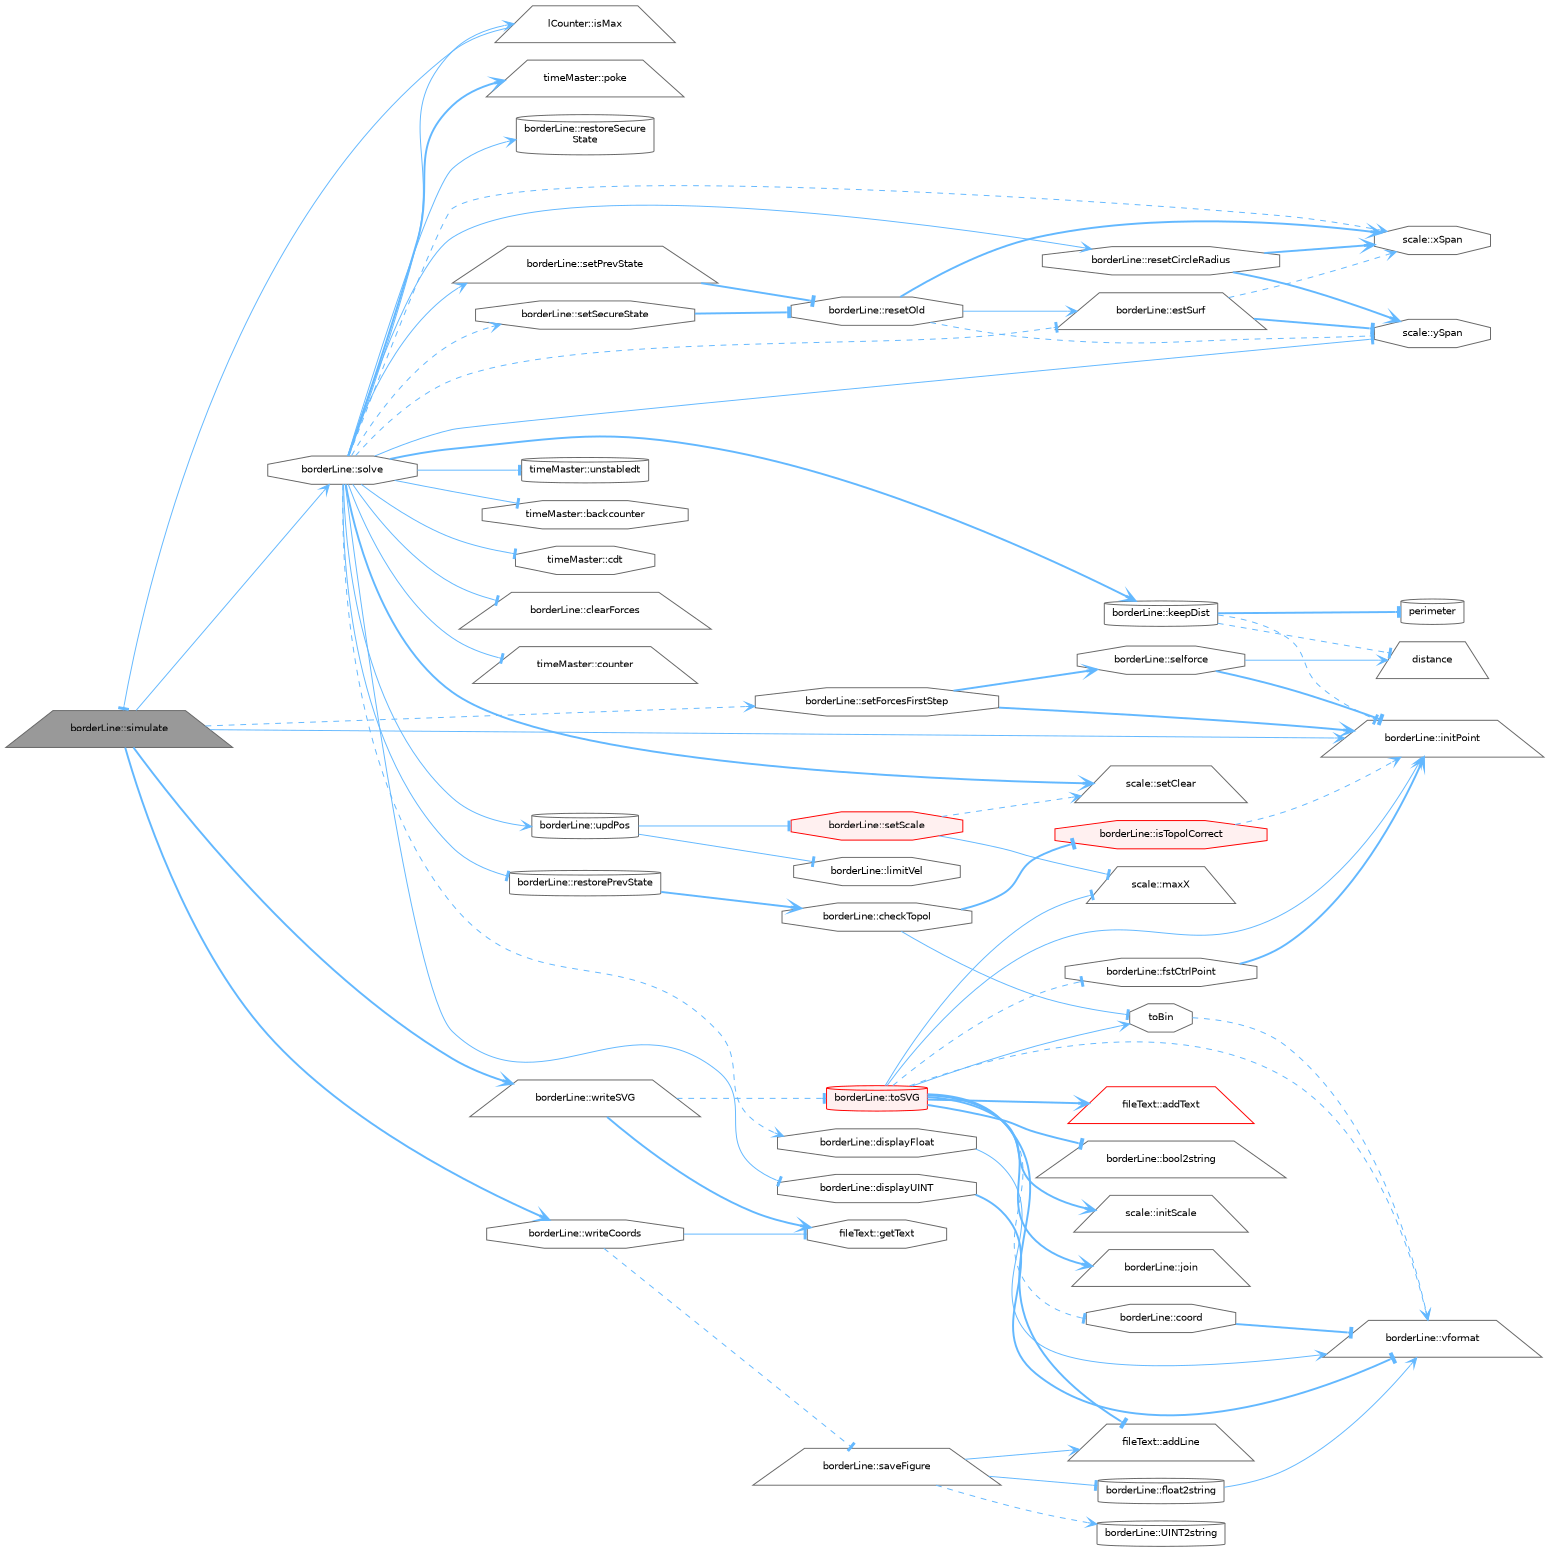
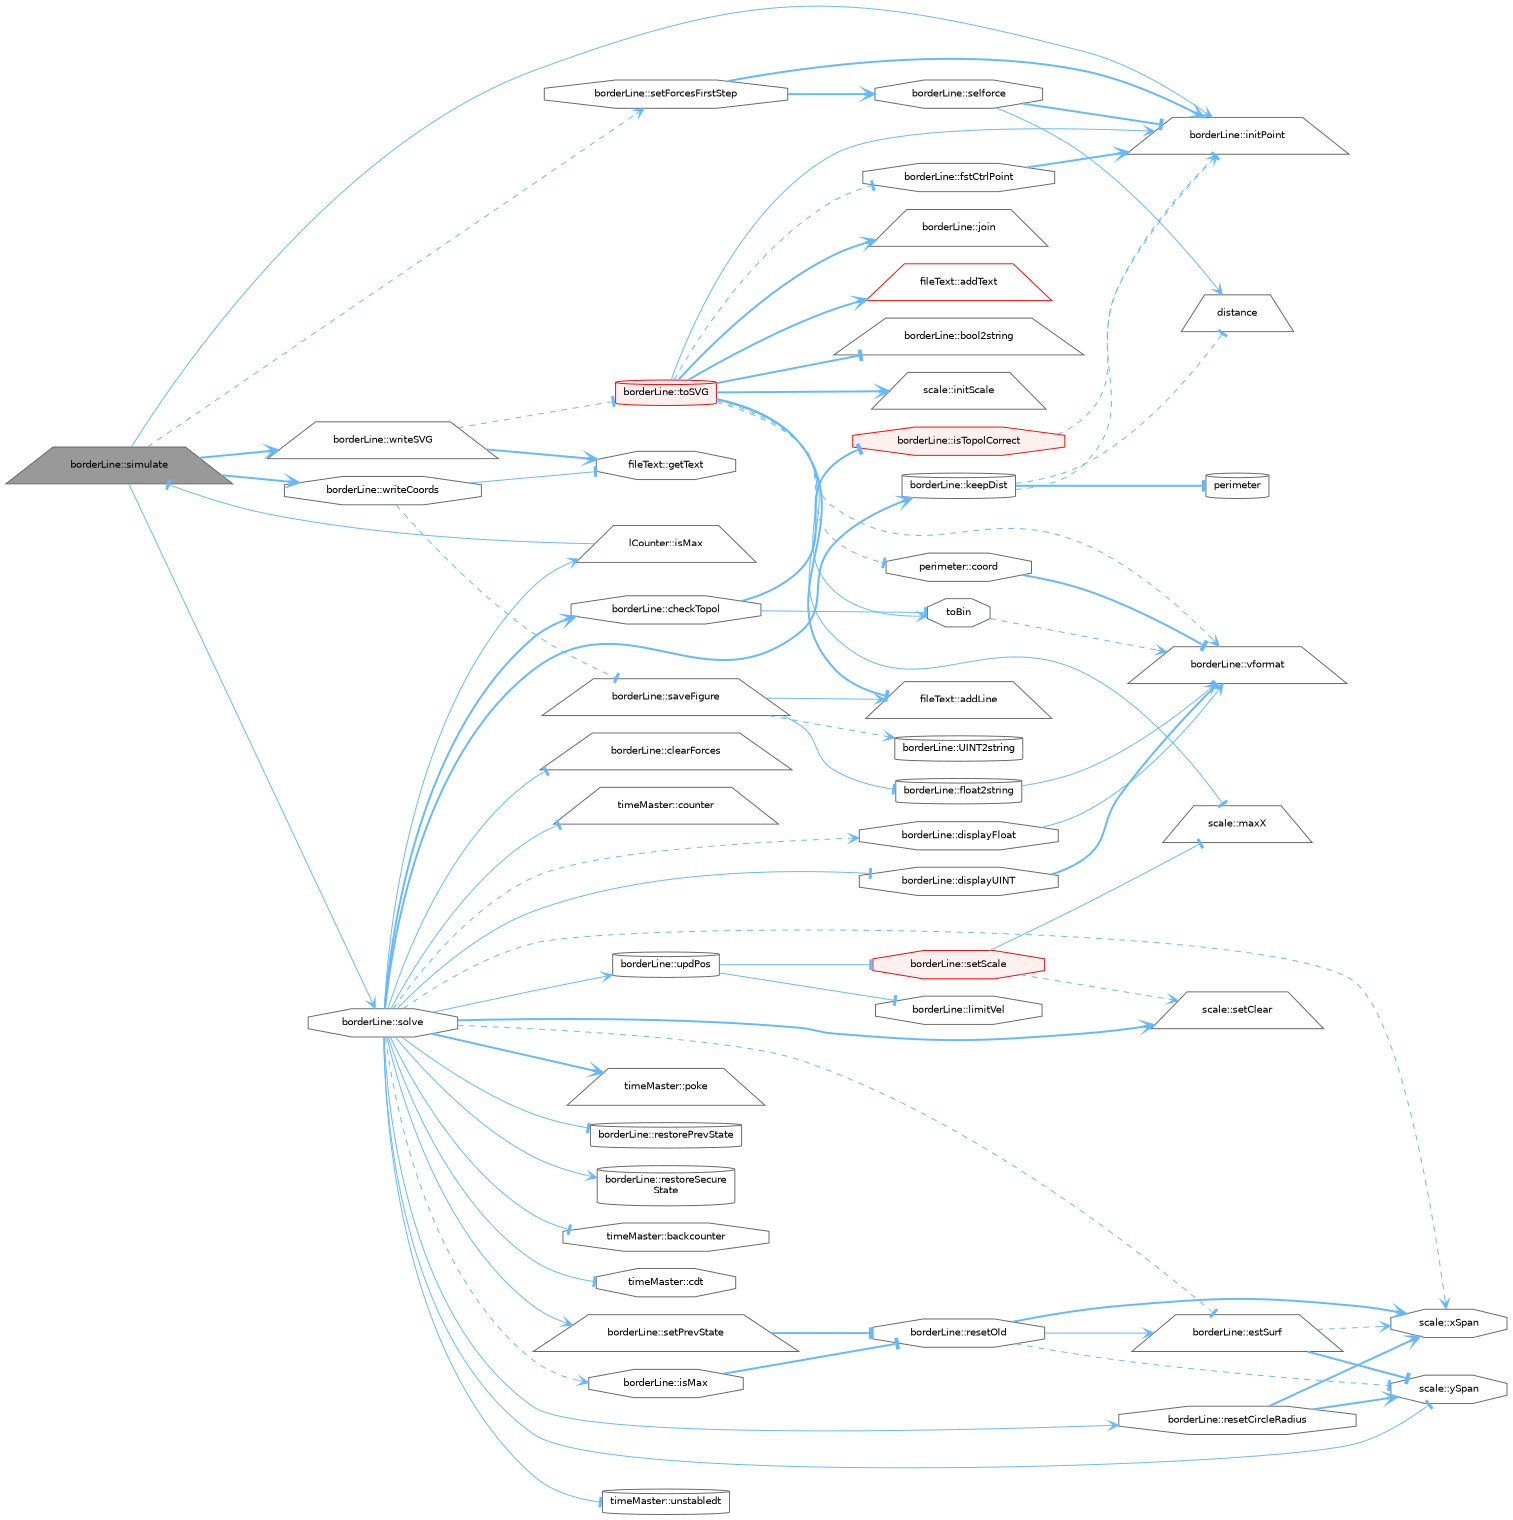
node "borderLine::setSecureState": label "borderLine::setSecureState" -> "borderLine::isMax"
edge "borderLine::restorePrevState" -> "borderLine::checkTopol": now "borderLine::solve" -> "borderLine::checkTopol"
node "borderLine::coord": label "borderLine::coord" -> "perimeter::coord"
